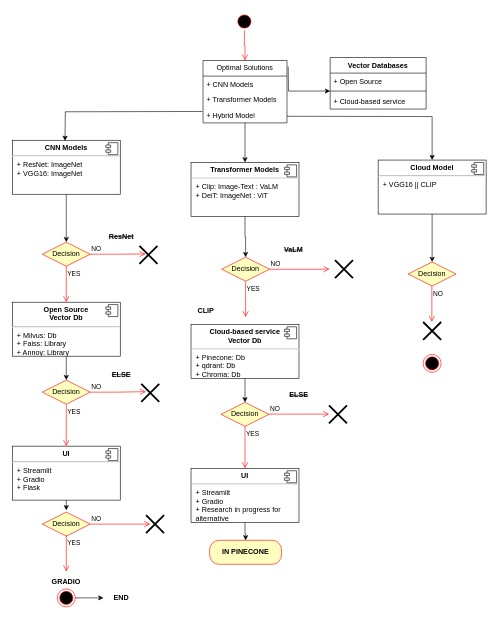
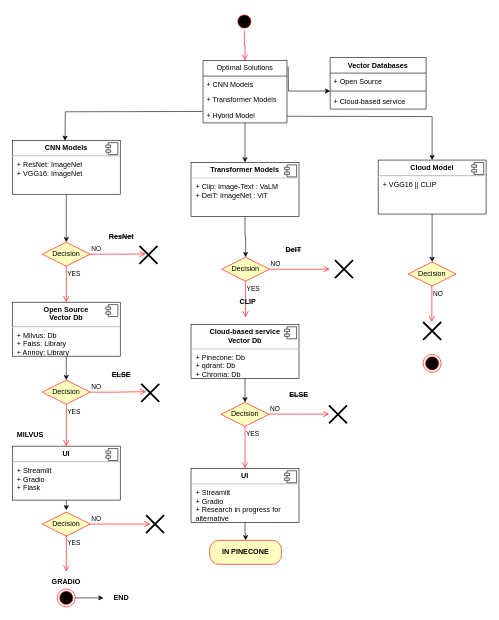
node "VaLM": label "VaLM" -> "DeIT"
node "CLIP": moved (206, 311) -> (248, 302)
node "MILVUS": added
